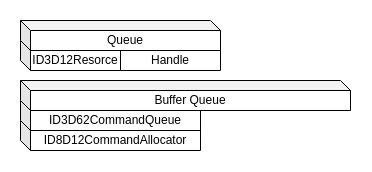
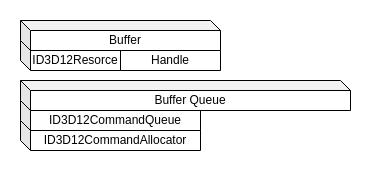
node "Queue": label "Queue" -> "Buffer"
node "ID3D62CommandQueue": label "ID3D62CommandQueue" -> "ID3D12CommandQueue"
node "ID8D12CommandAllocator": label "ID8D12CommandAllocator" -> "ID3D12CommandAllocator"
